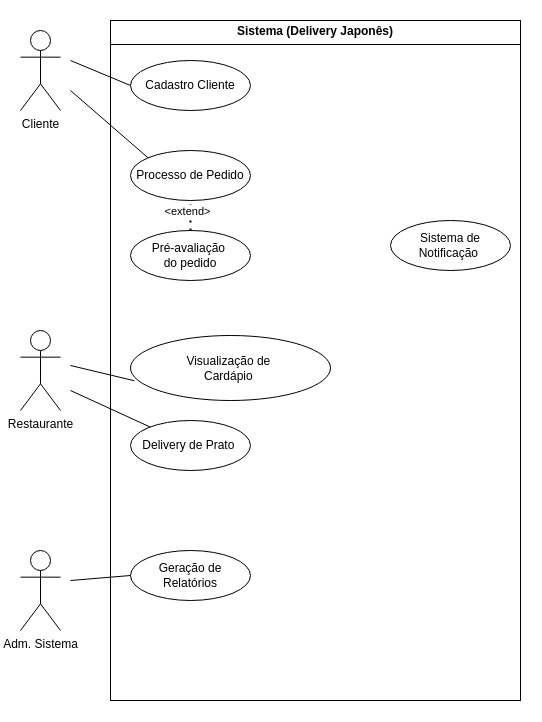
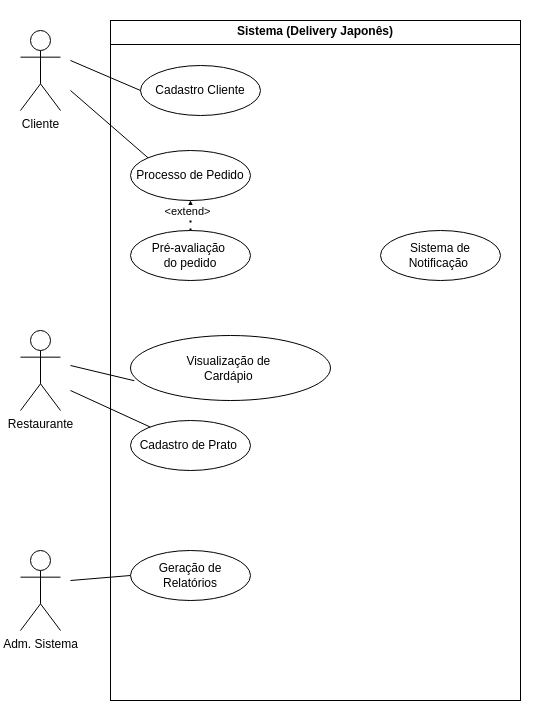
node "Cadastro Cliente": moved (191, 86) -> (201, 91)
edge "Processo de Pedido" -- "Pré-avaliação do pedido": arrowhead none -> open
node "Sistema de Notificação": moved (451, 246) -> (441, 256)
node "Delivery de Prato": label "Delivery de Prato" -> "Cadastro de Prato"
